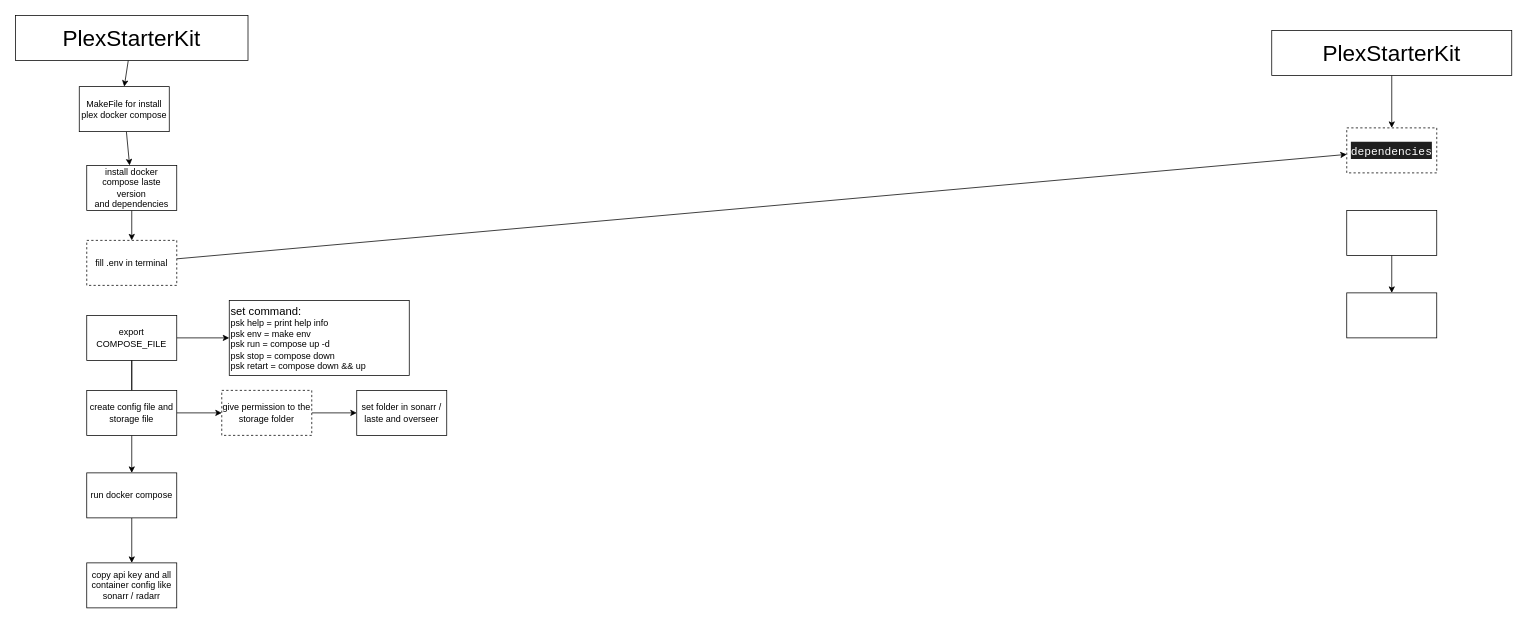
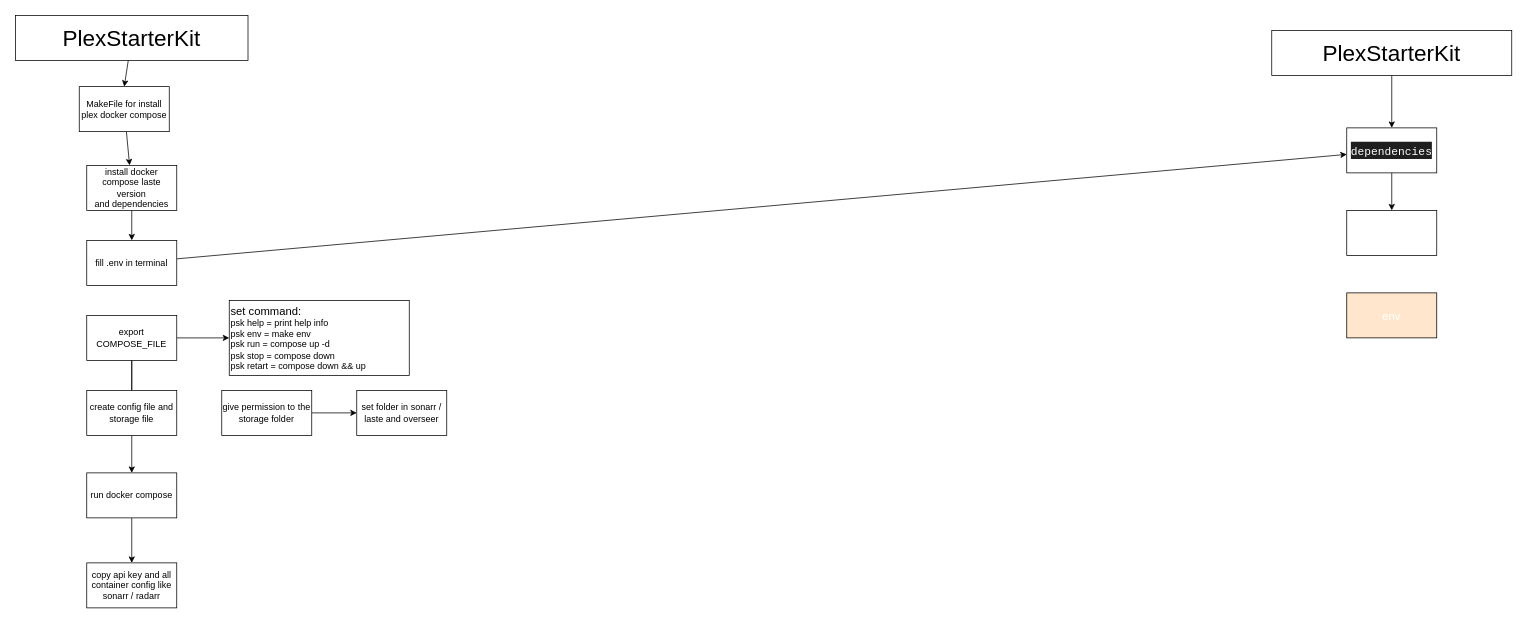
node "dependencies": style dashed -> solid
edge "dependencies" -> "config files all path export cp all in configfile": added
node "fill .env in terminal": style dashed -> solid
edge "config files all path export cp all in configfile" -> "env": removed
node "env": fillcolor #ffffff -> #ffe6cc
edge "create config file and storage file" -> "give permission to the storage folder": removed
node "give permission to the storage folder": style dashed -> solid
